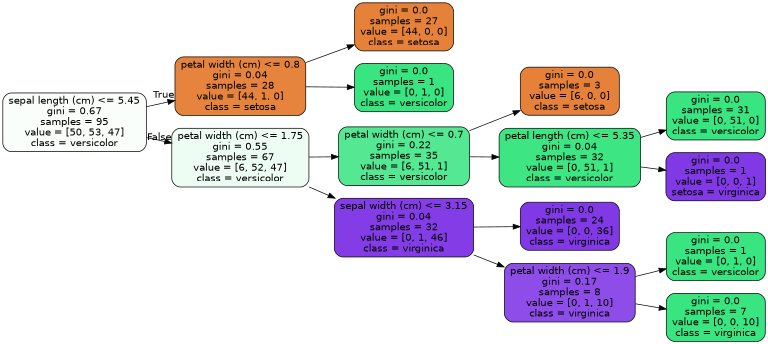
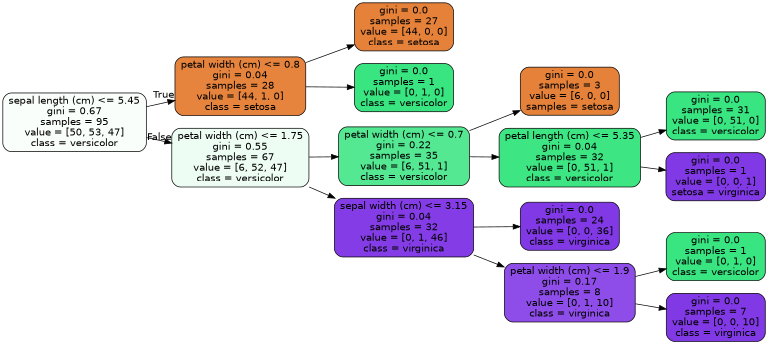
node "gini = 0.0 samples = 3 value = [6, 0, 0] class = setosa": label "gini = 0.0 samples = 3 value = [6, 0, 0] class = setosa" -> "gini = 0.0 samples = 3 value = [6, 0, 0] samples = setosa"
node "gini = 0.0 samples = 7 value = [0, 0, 10] class = virginica": fillcolor #39e581 -> #8139e5
